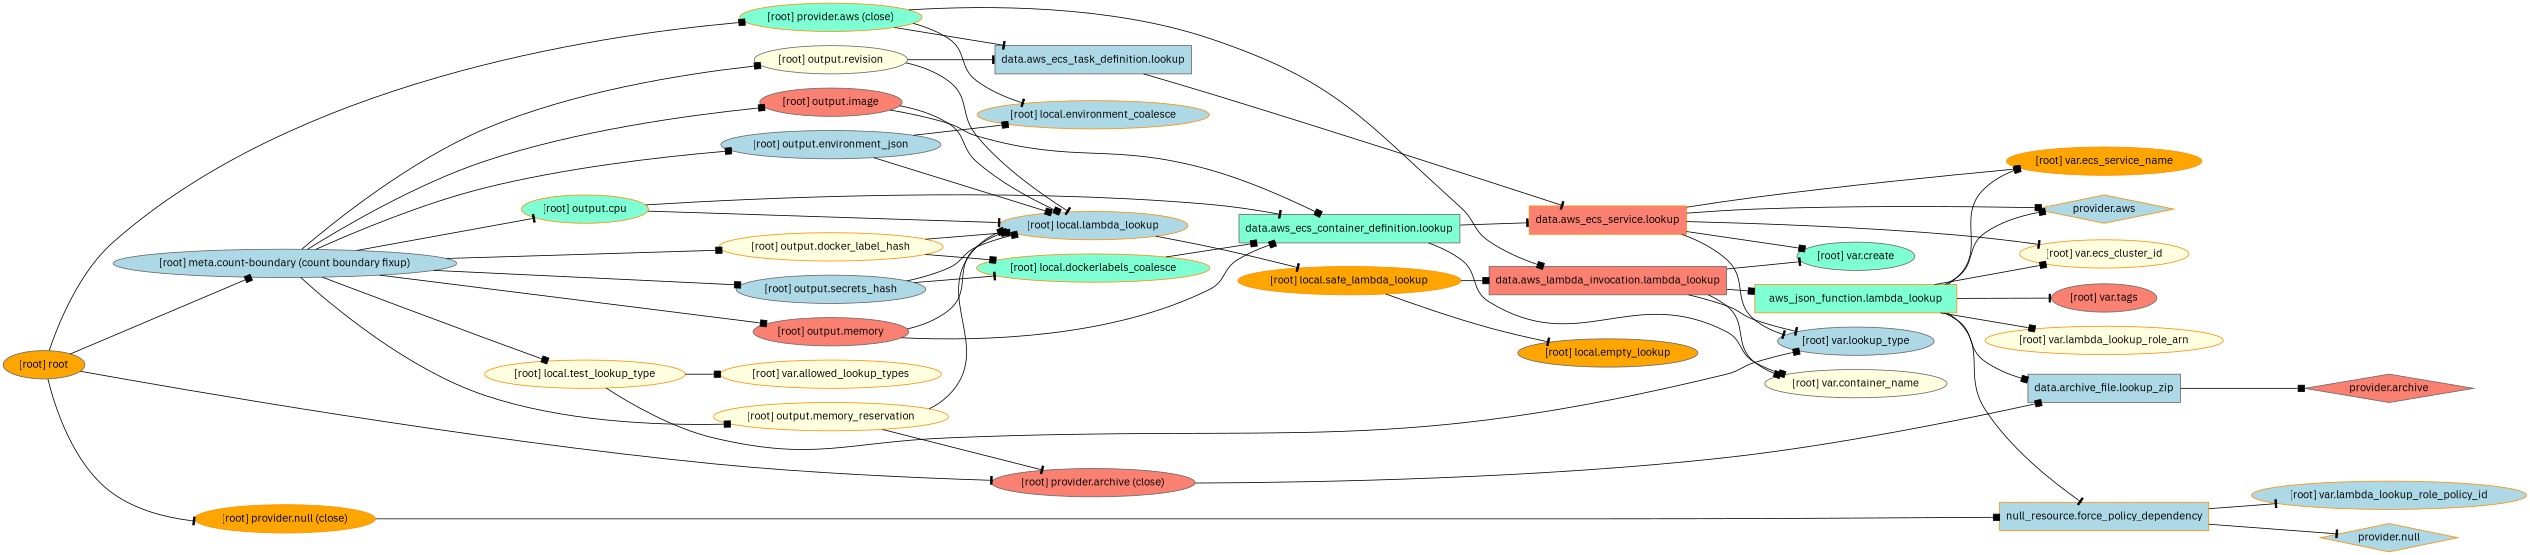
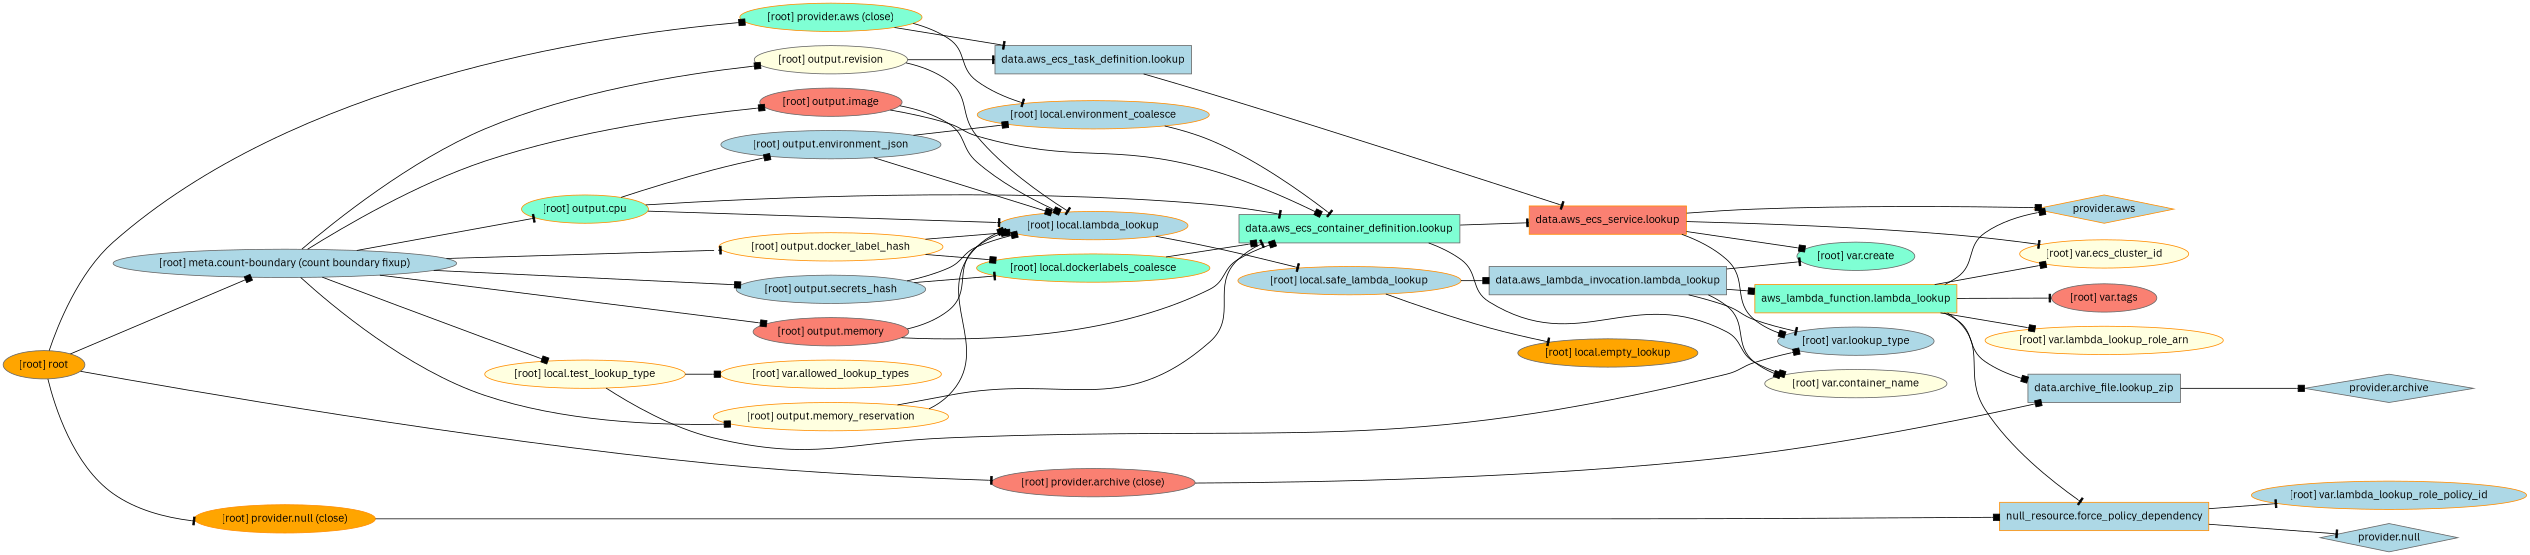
edge "[root] provider.aws (close)" -> "data.aws_lambda_invocation.lambda_lookup": removed
edge "[root] local.environment_coalesce" -> "data.aws_ecs_container_definition.lookup": added
node "[root] var.ecs_service_name": removed
edge "[root] meta.count-boundary (count boundary fixup)" -> "[root] output.environment_json": now "[root] output.cpu" -> "[root] output.environment_json"
edge "[root] meta.count-boundary (count boundary fixup)" -> "[root] output.docker_label_hash": arrowhead box -> tee
edge "data.aws_ecs_service.lookup" -> "[root] var.lookup_type": arrowhead tee -> box
node "[root] local.safe_lambda_lookup": fillcolor orange -> lightblue
node "data.aws_lambda_invocation.lambda_lookup": fillcolor salmon -> lightblue
node "aws_json_function.lambda_lookup": label "aws_json_function.lambda_lookup" -> "aws_lambda_function.lambda_lookup"
node "provider.archive": fillcolor salmon -> lightblue
edge "[root] output.memory_reservation" -> "[root] provider.archive (close)": now "[root] output.memory_reservation" -> "data.aws_ecs_container_definition.lookup"
node "provider.null": color darkorange -> gray40
